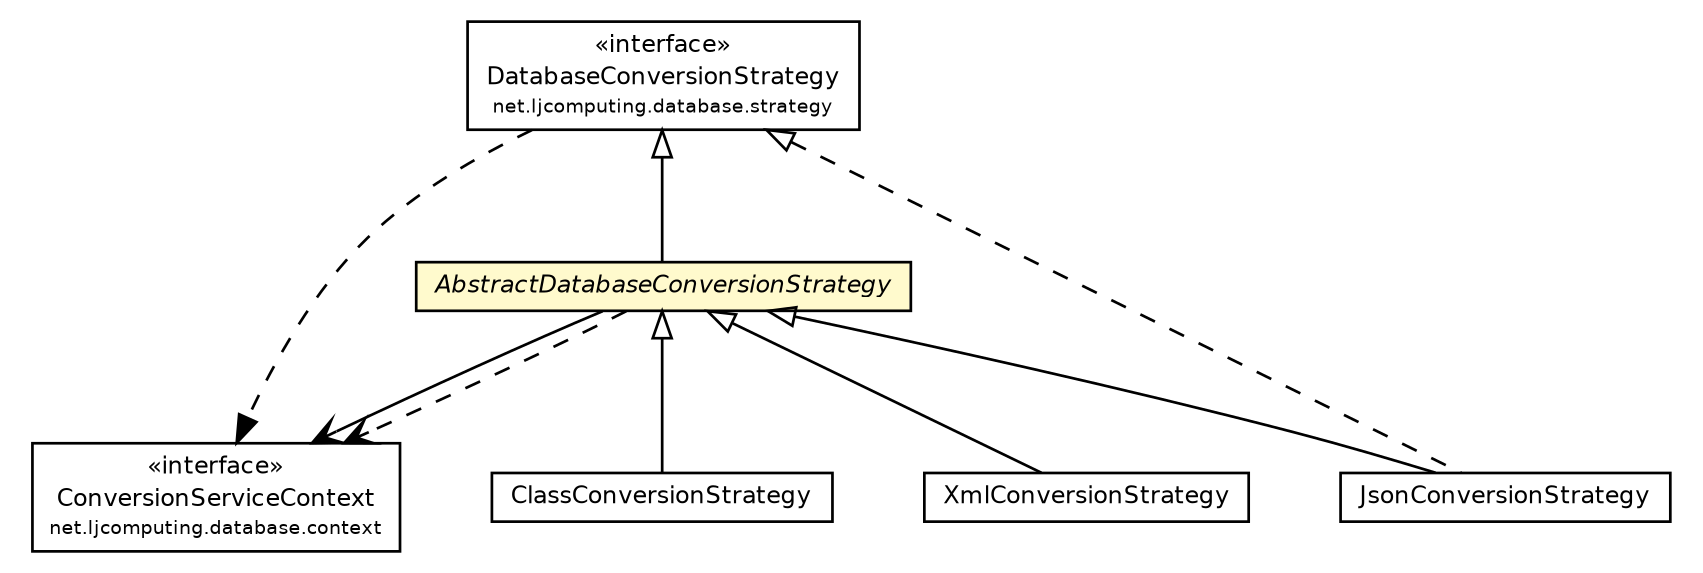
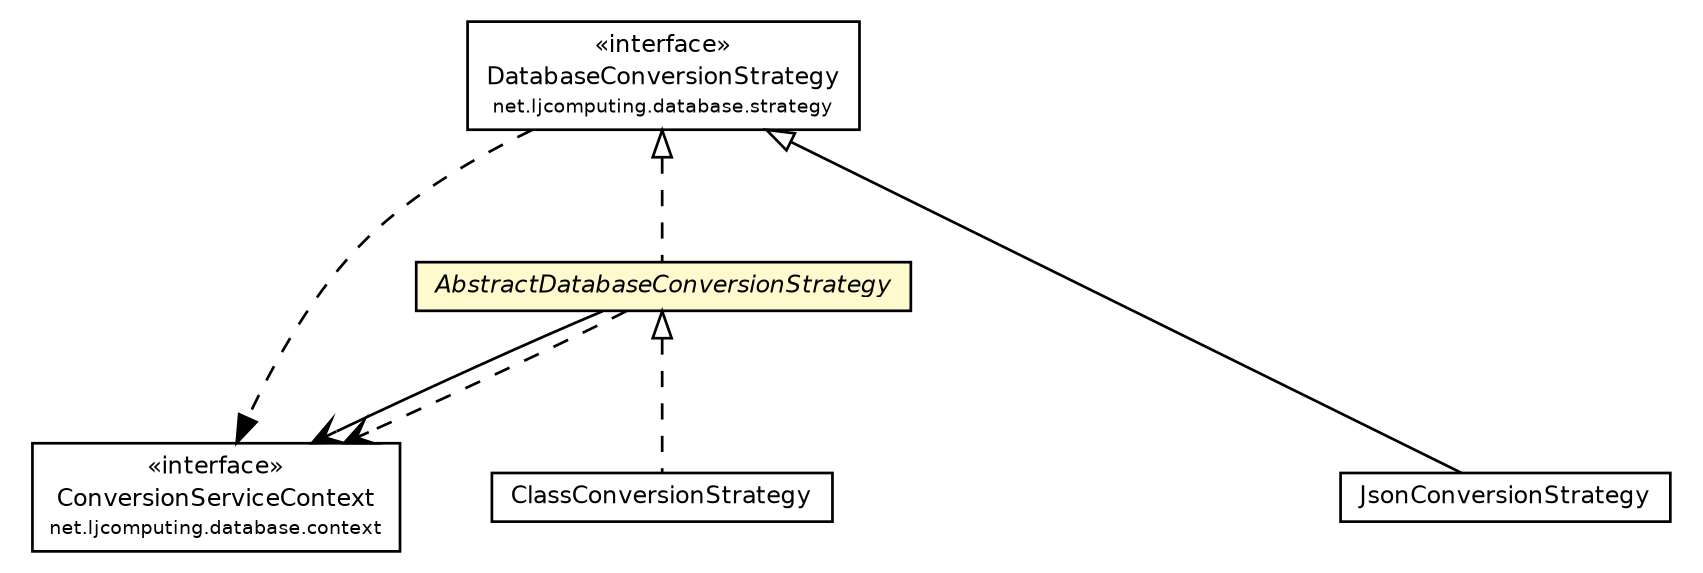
edge "AbstractDatabaseConversionStrategy" -> "DatabaseConversionStrategy": style solid -> dashed
edge "JsonConversionStrategy" -> "DatabaseConversionStrategy": style dashed -> solid
edge "JsonConversionStrategy" -> "AbstractDatabaseConversionStrategy": removed
edge "ClassConversionStrategy" -> "AbstractDatabaseConversionStrategy": style solid -> dashed
node "XmlConversionStrategy": removed
